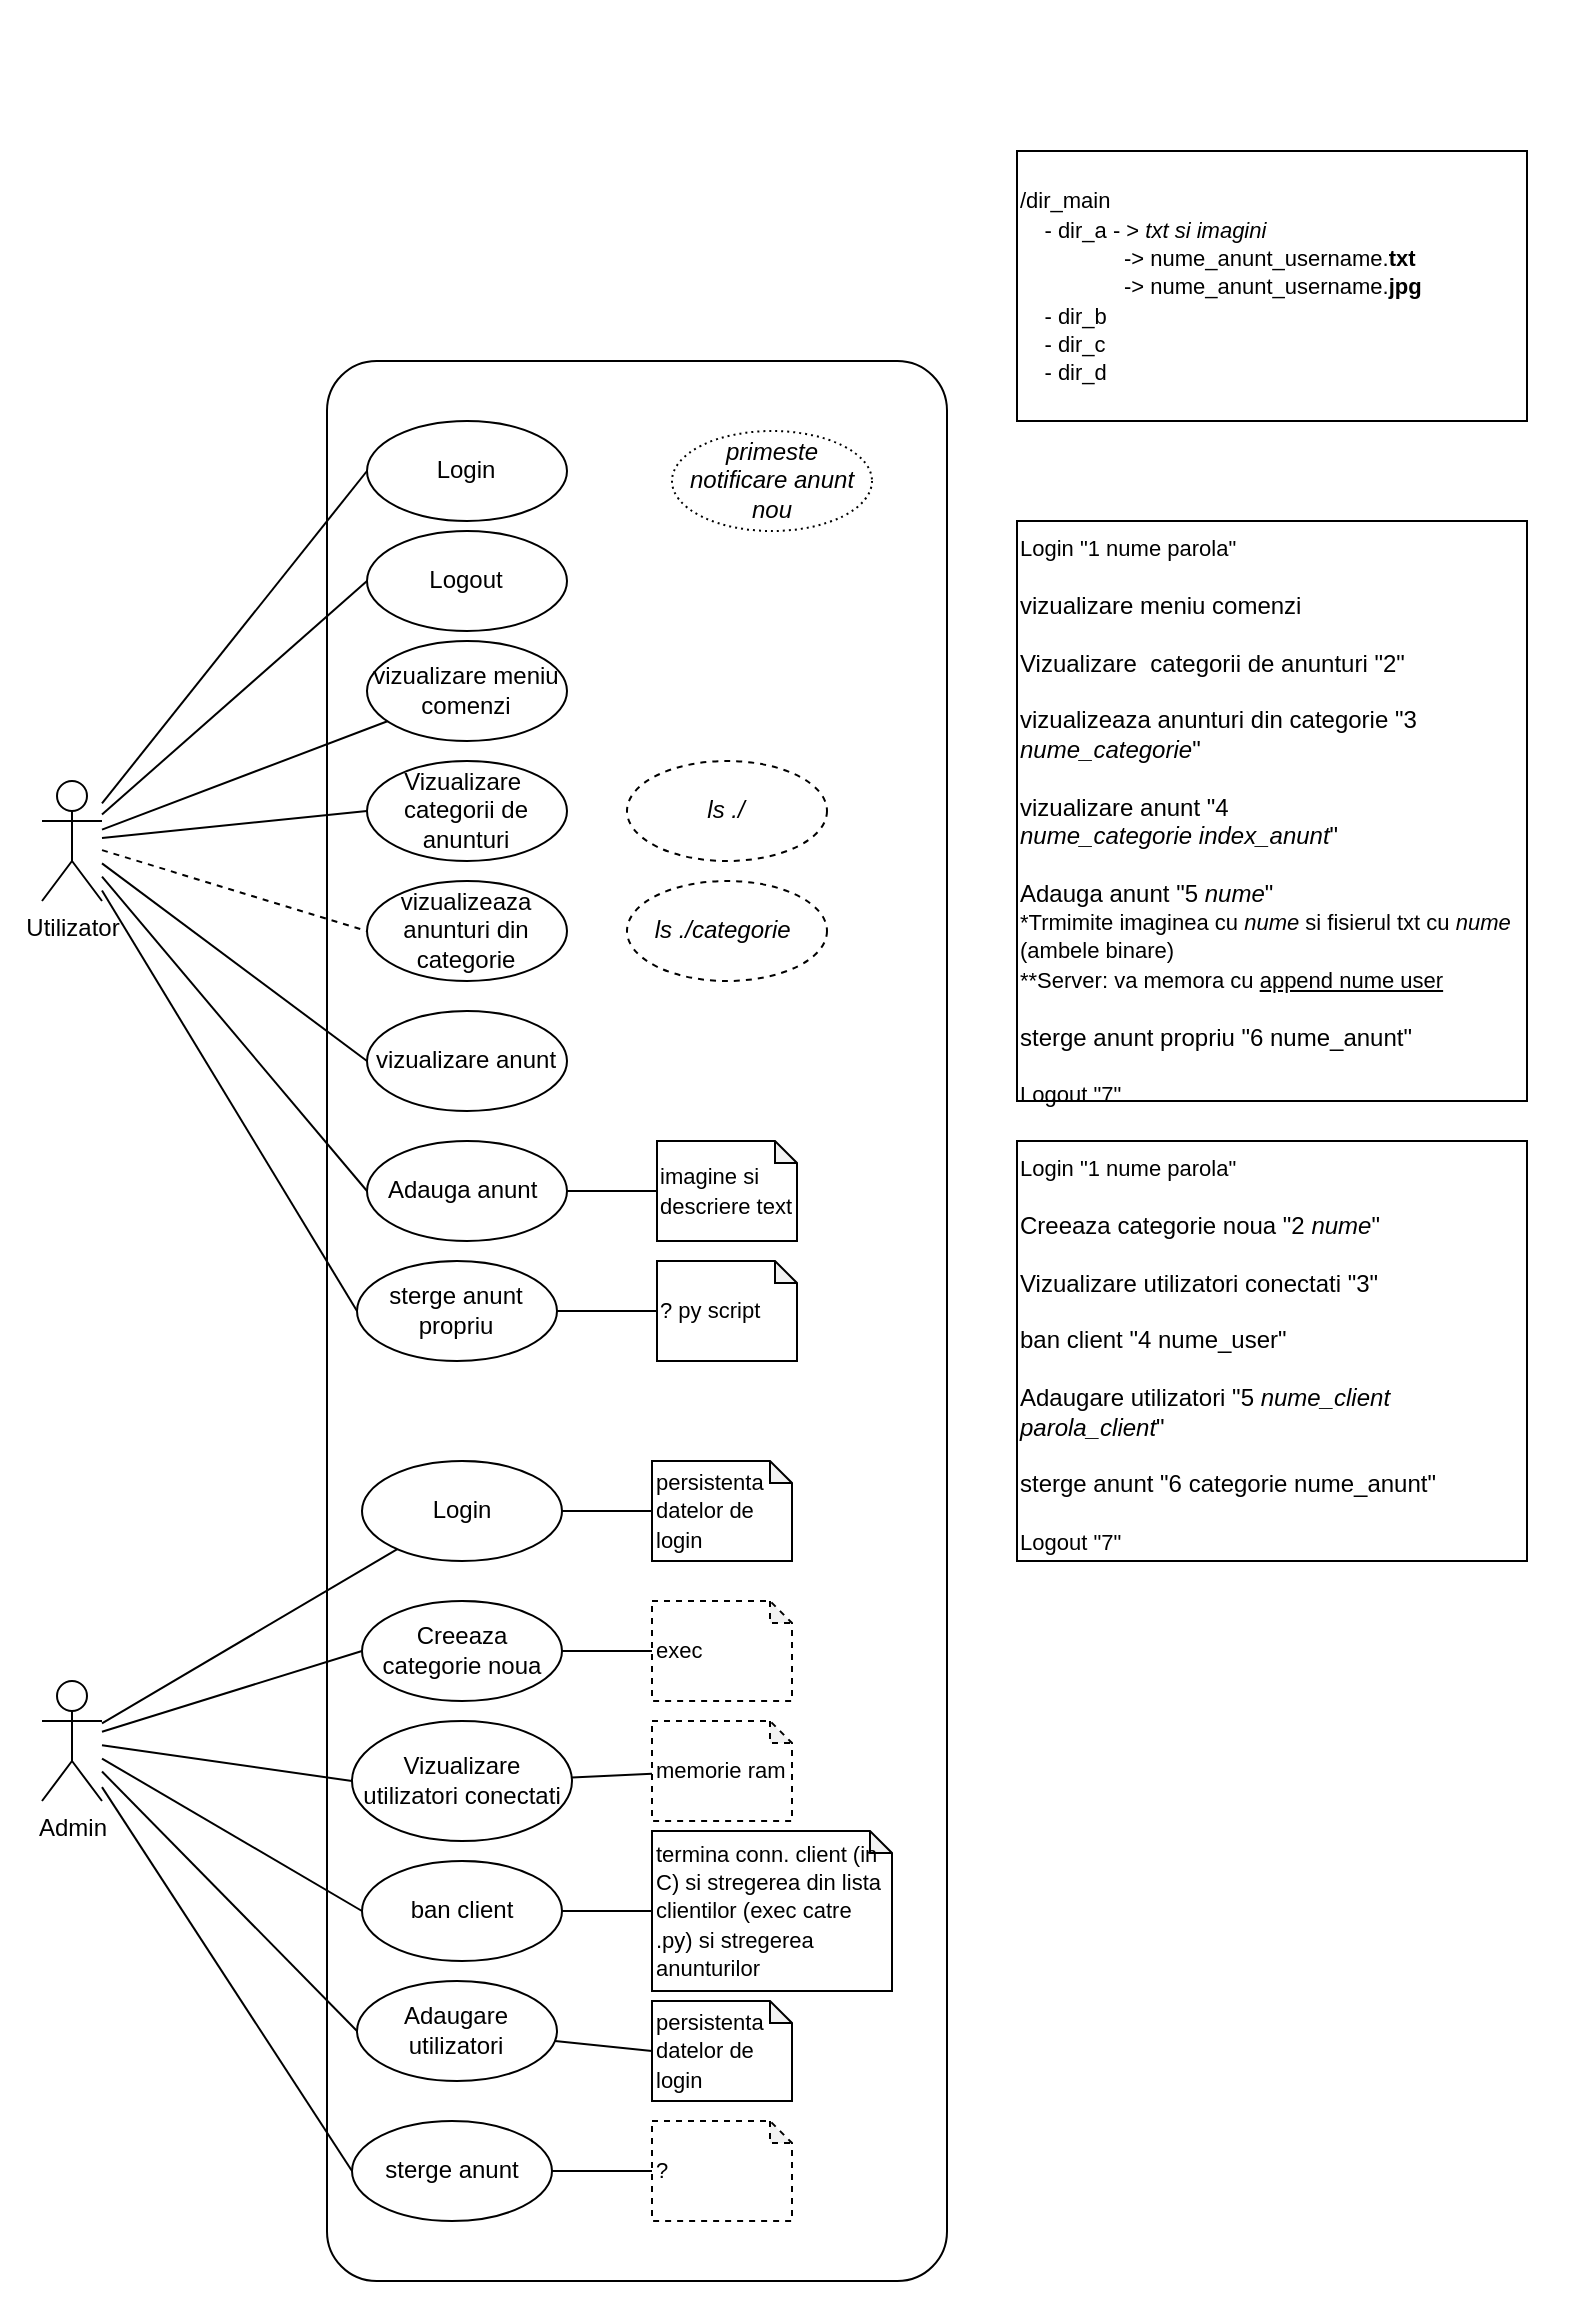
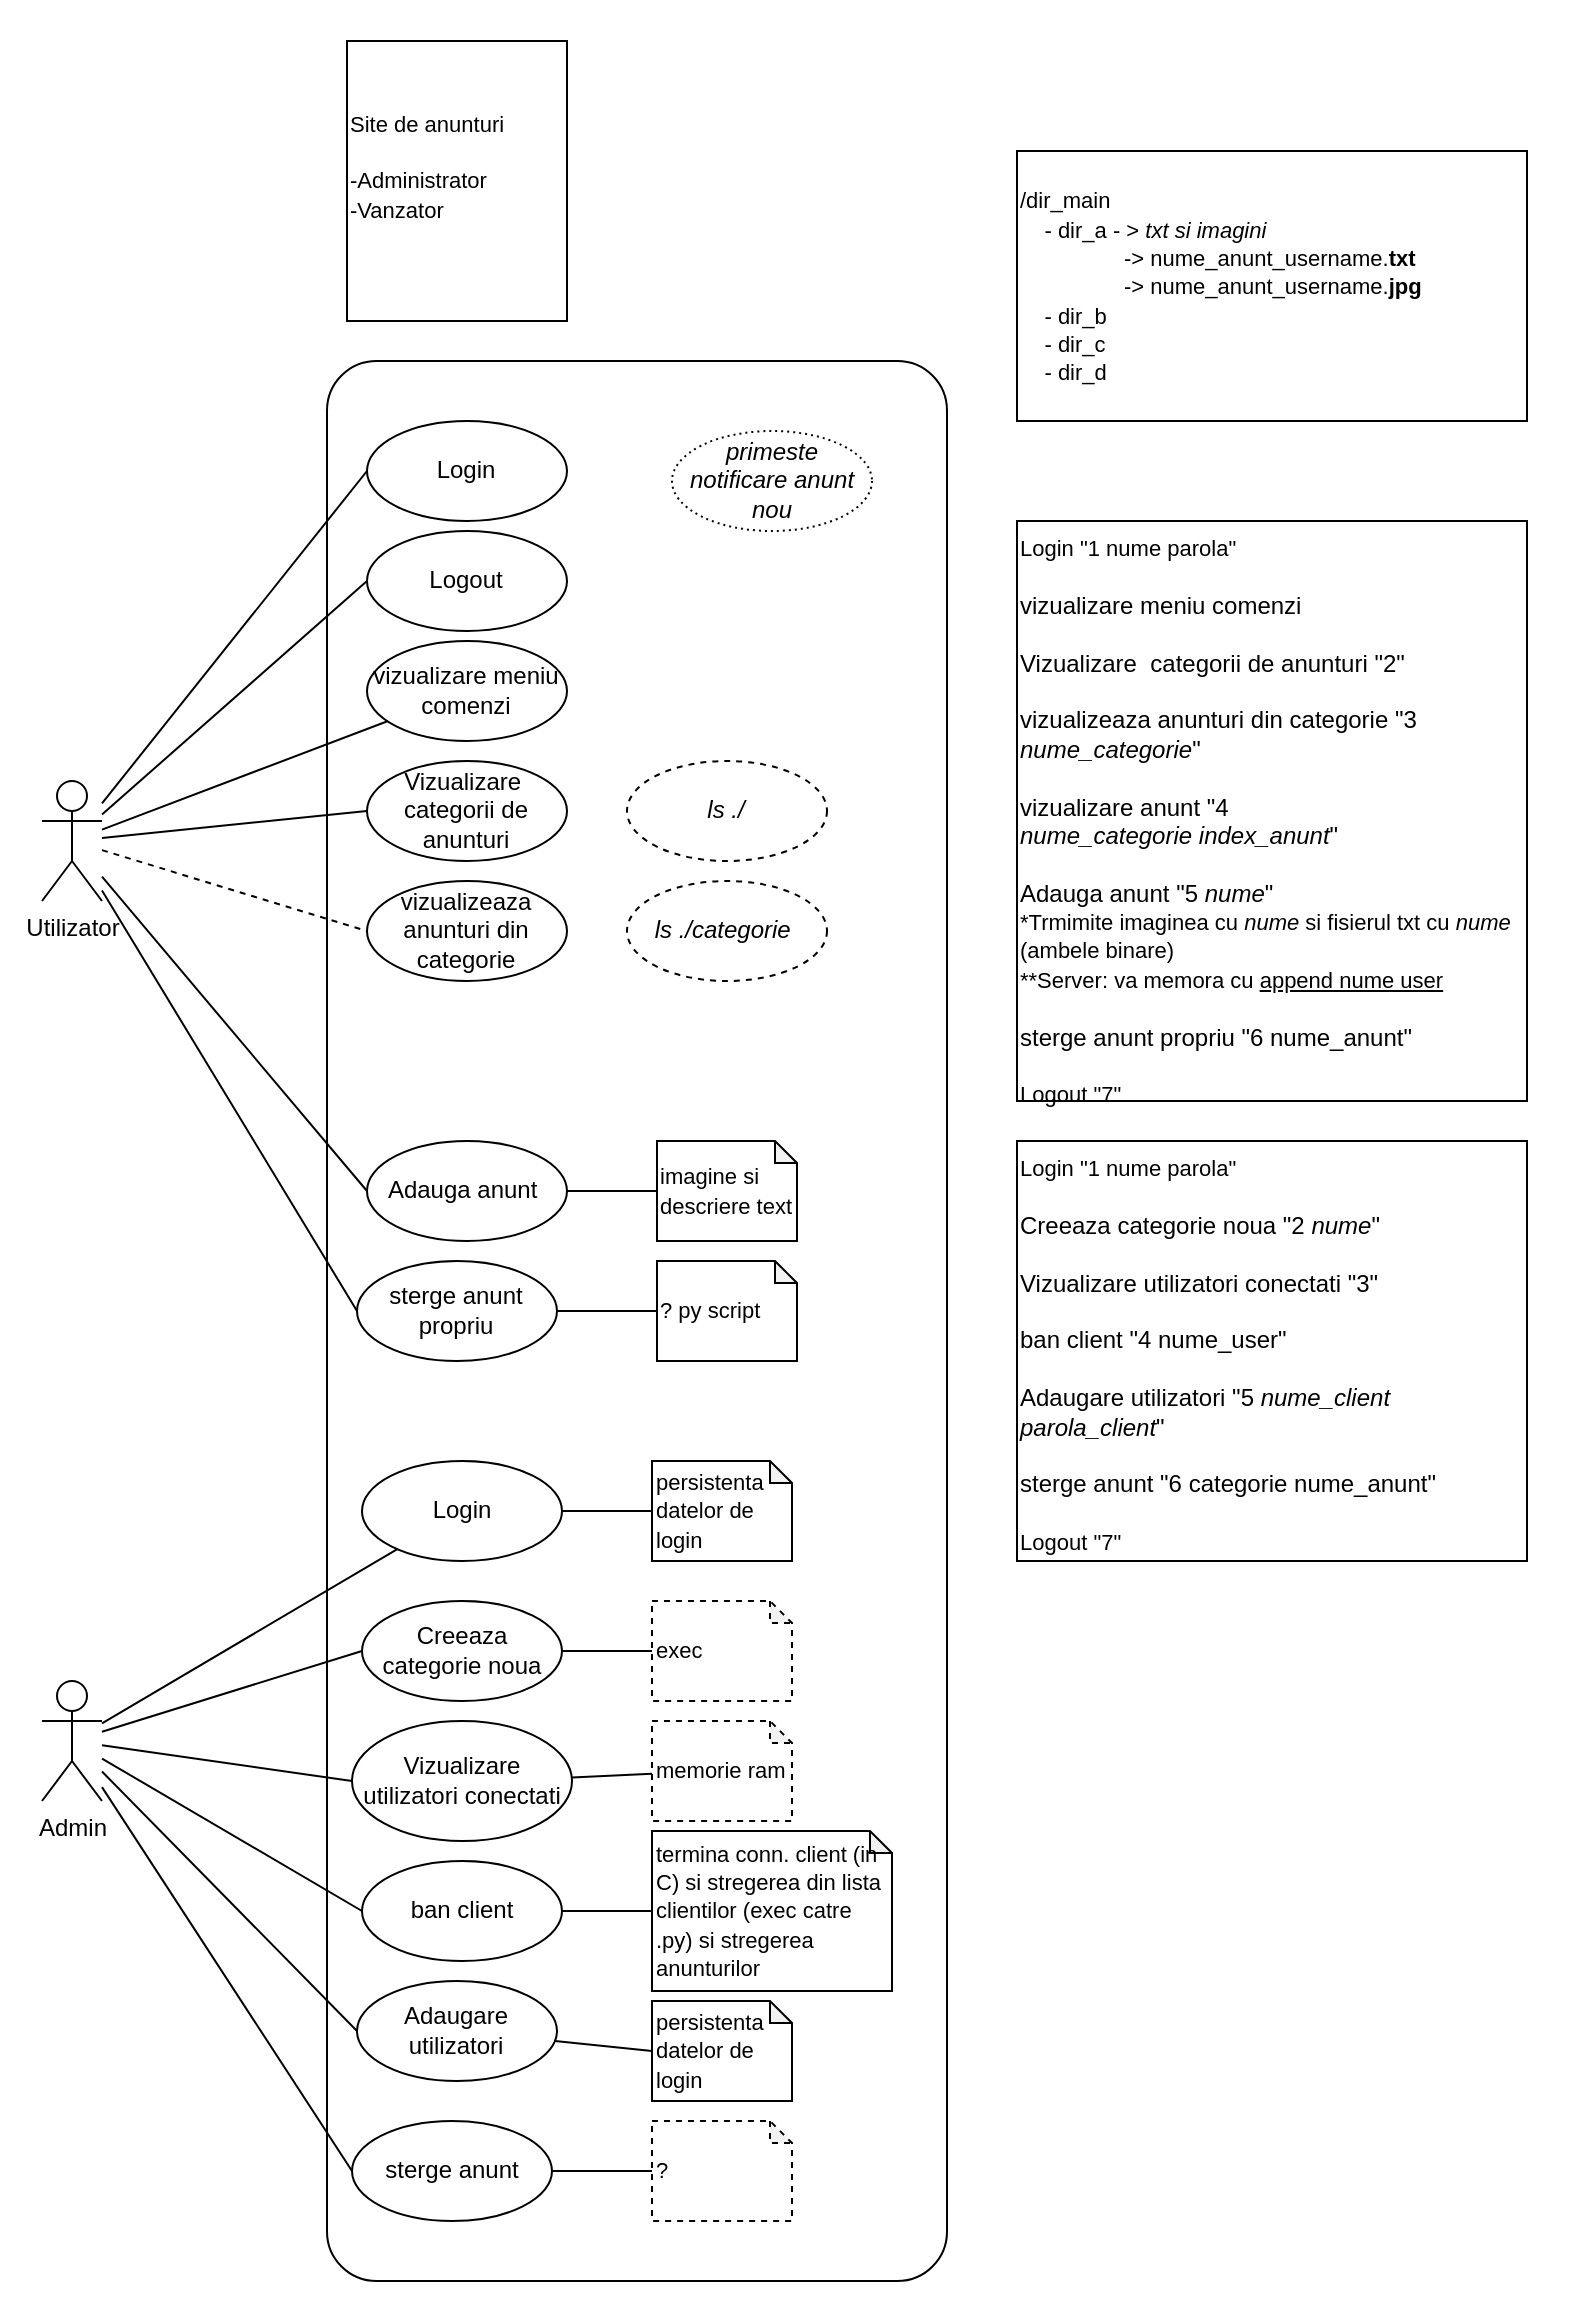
node "Site de anunturi -Administrator -Vanzator": added
edge "Utilizator" -- "vizualizare anunt": removed
node "vizualizare anunt": removed
